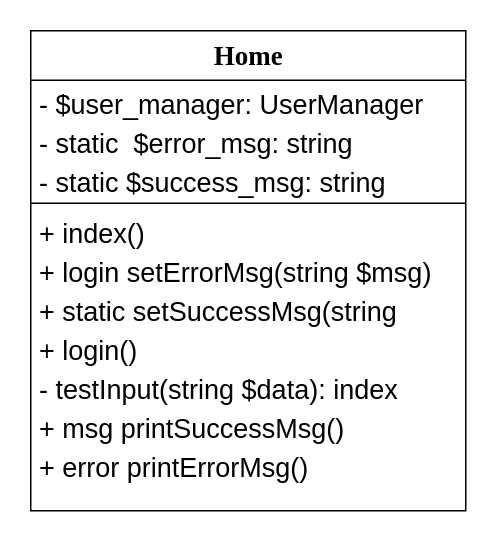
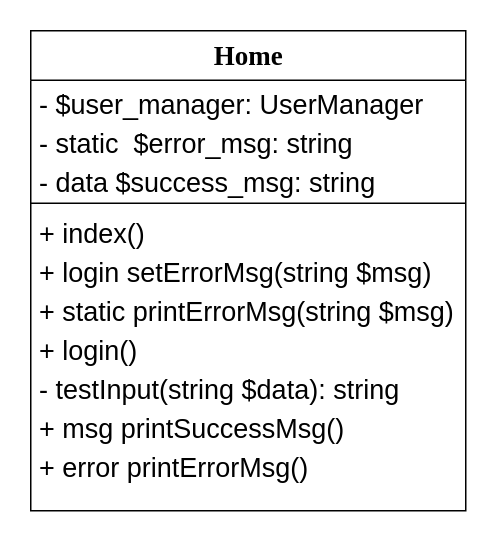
node "- static $success_msg: string": label "- static $success_msg: string" -> "- data $success_msg: string"
node "+ static setSuccessMsg(string $msg)": label "+ static setSuccessMsg(string $msg)" -> "+ static printErrorMsg(string $msg)"
node "- testInput(string $data): index": label "- testInput(string $data): index" -> "- testInput(string $data): string"
